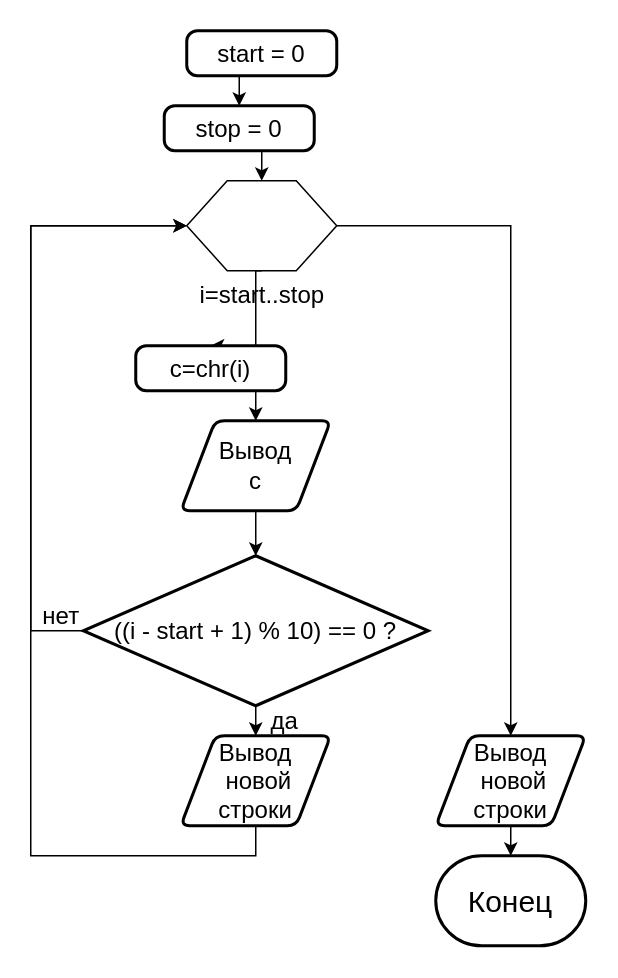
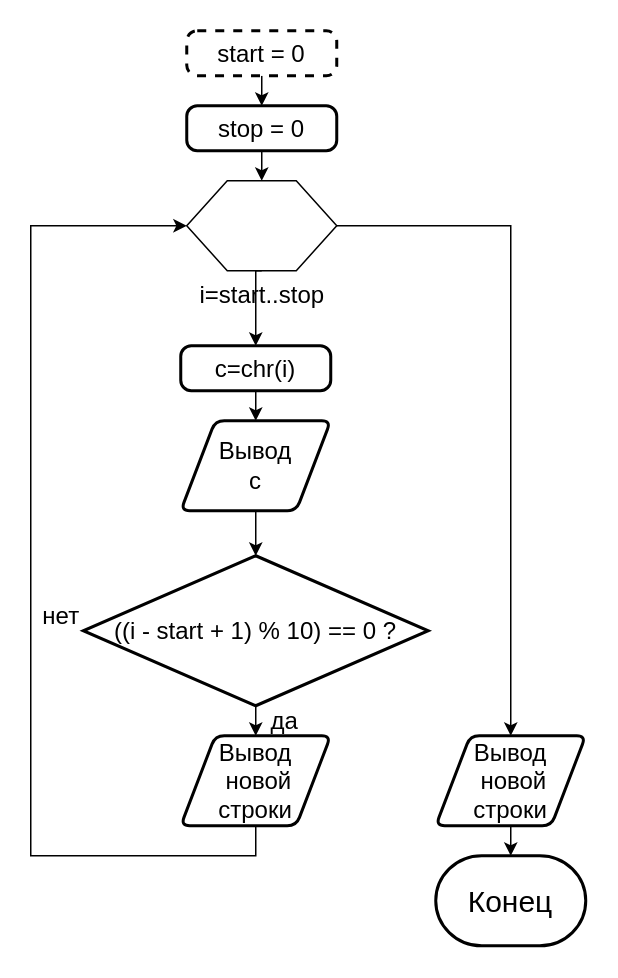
node "start = 0": style solid -> dashed
node "stop = 0": moved (239, 128) -> (262, 128)
node "c=chr(i)": moved (211, 368) -> (256, 368)
edge "((i - start + 1) % 10) == 0 ?" -> "i=start..stop": removed
